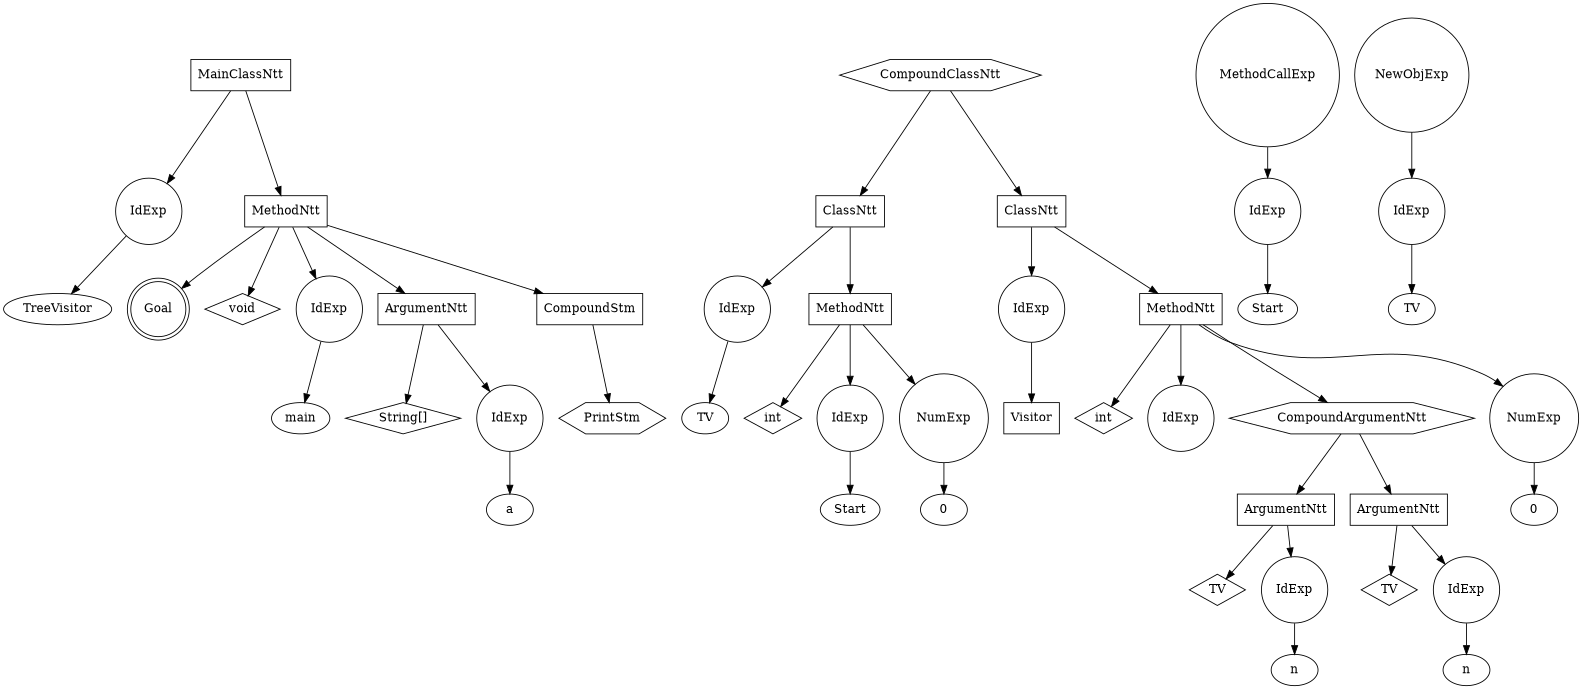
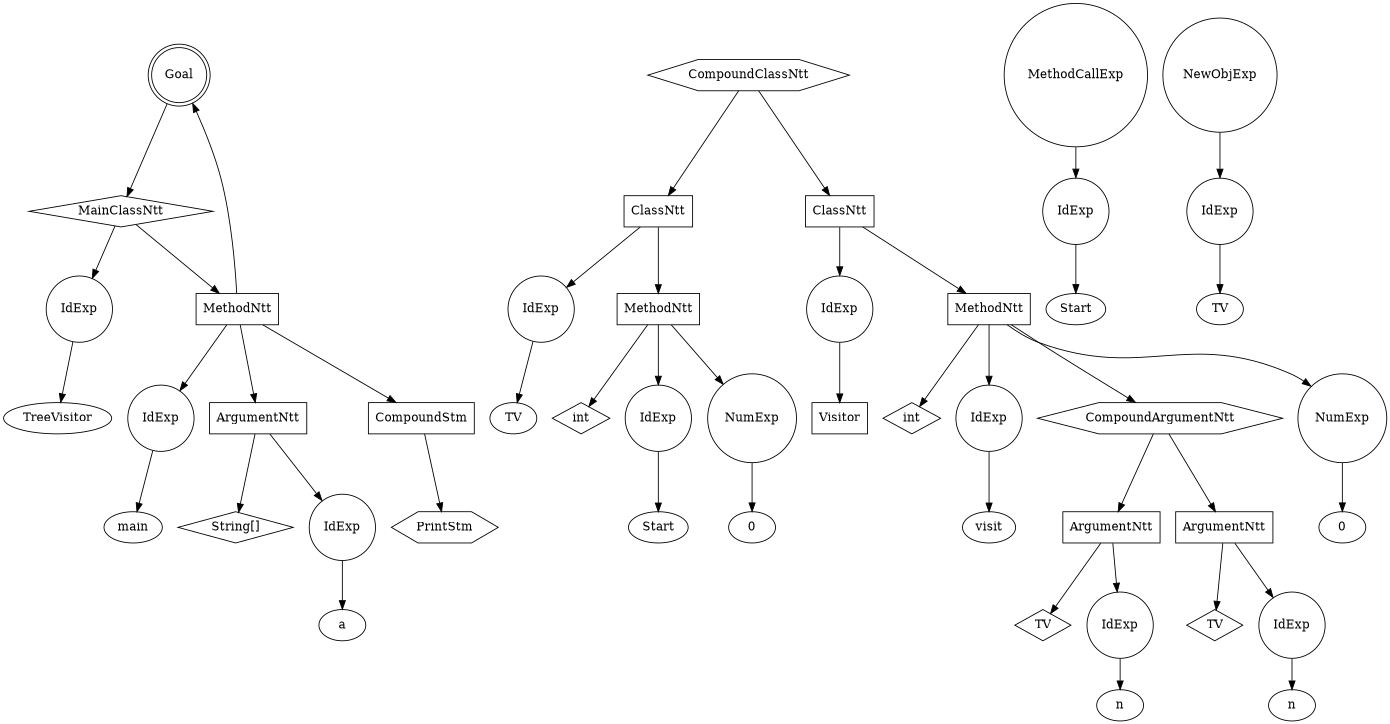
node "MainClassNtt": shape box -> diamond
edge "Goal" -> "MainClassNtt": added
node "void": removed
node "visit": added
